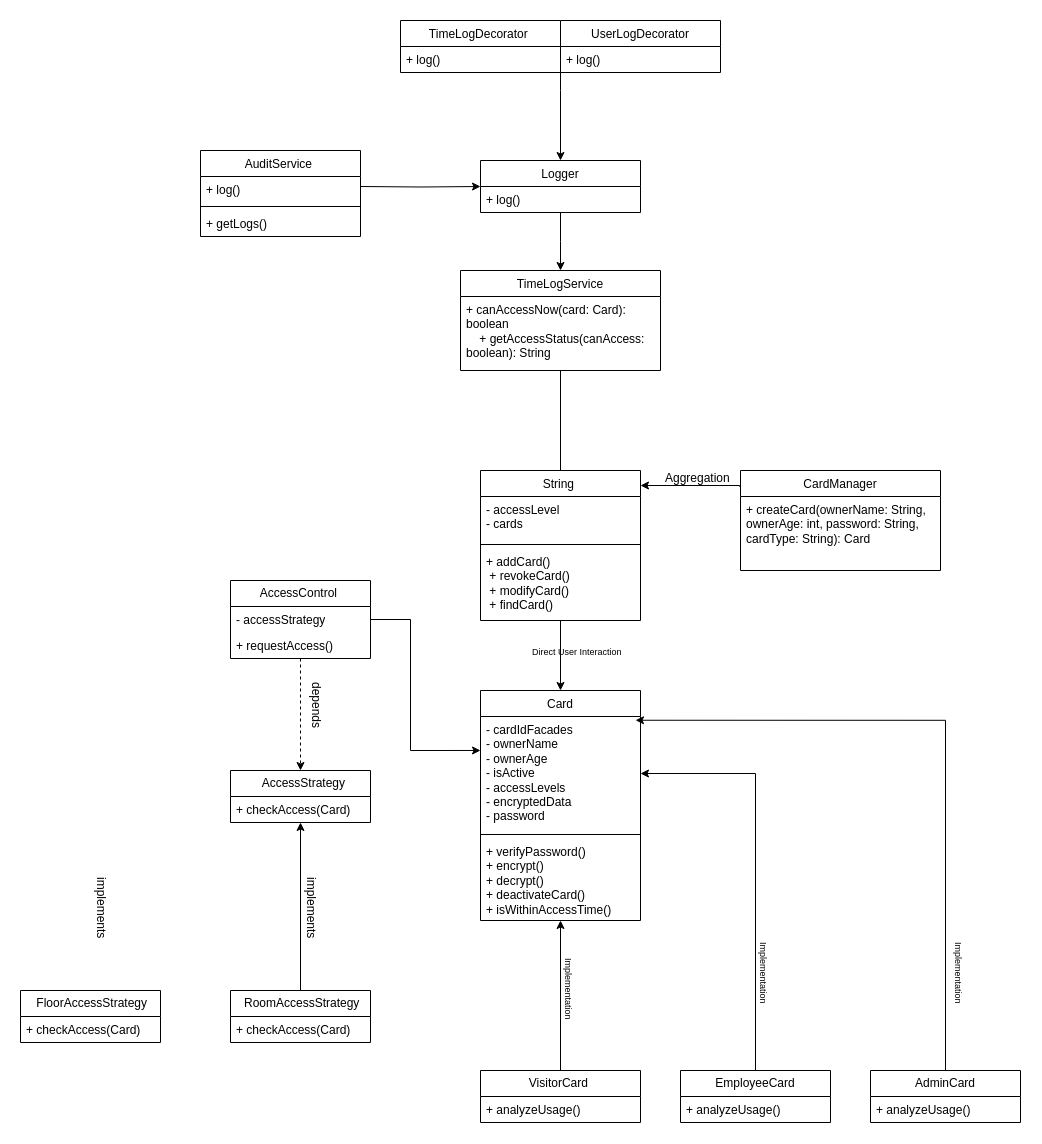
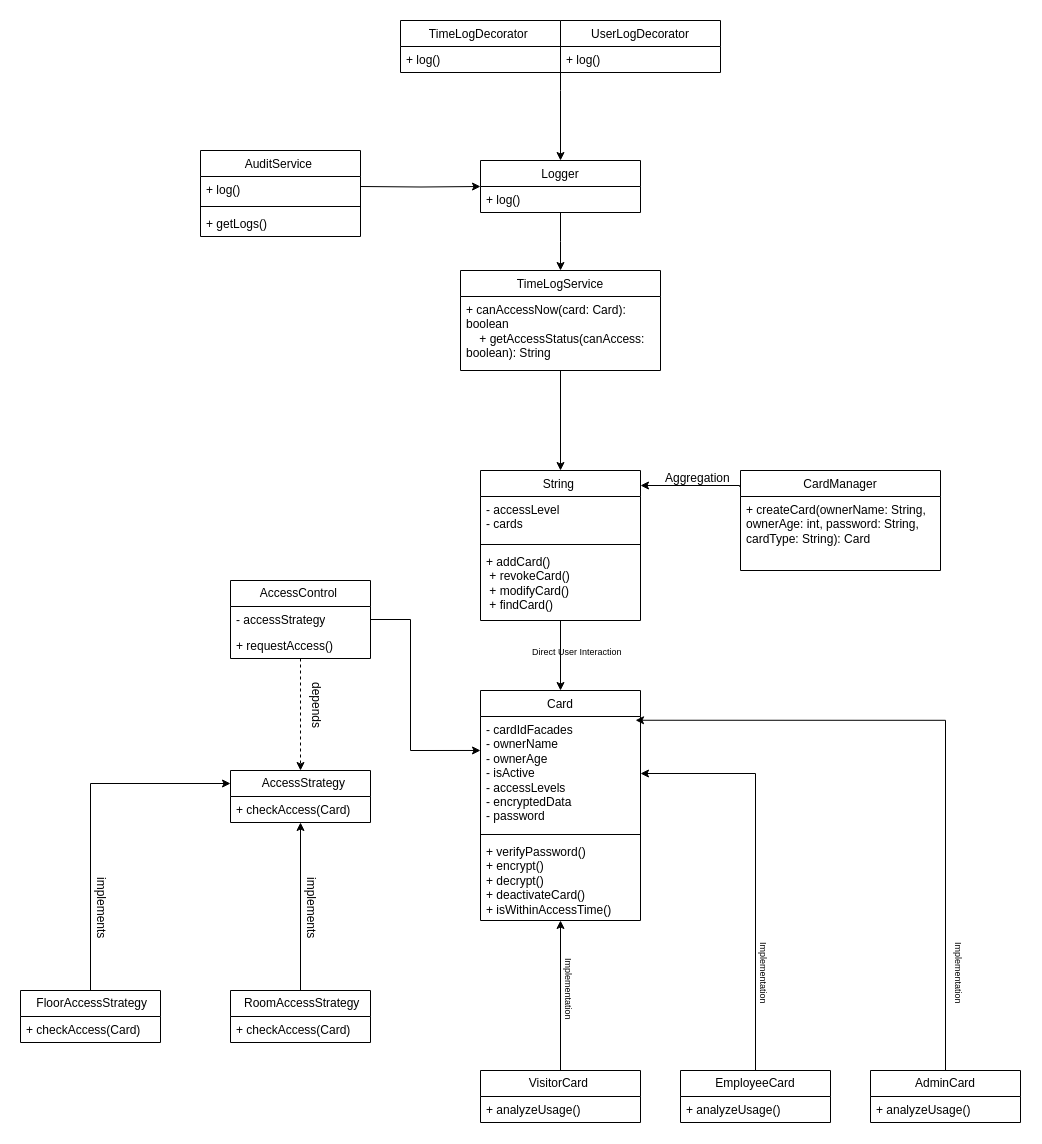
edge "TimeLogService" -- "String": arrowhead none -> classic
edge "FloorAccessStrategy" -> "AccessStrategy": added
